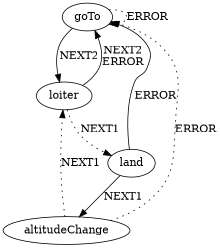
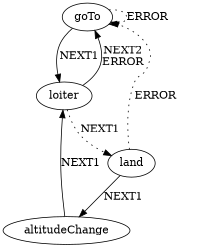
edge "goTo" -> "loiter": label "NEXT2" -> "NEXT1"
edge "land" -> "goTo": style solid -> dotted
edge "altitudeChange" -> "goTo": removed, label "ERROR"
edge "altitudeChange" -> "loiter": style dotted -> solid
